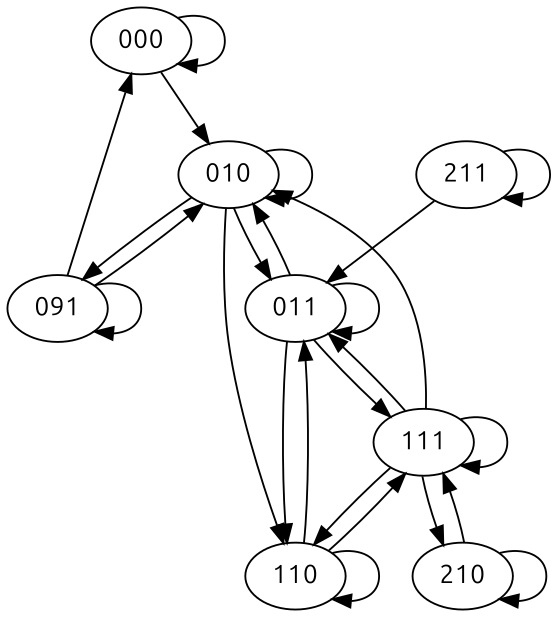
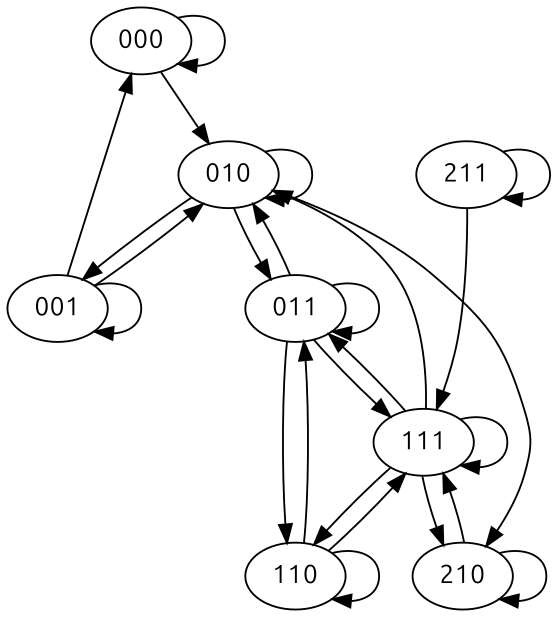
edge "211" -> "011": now "211" -> "111"
node "091": label "091" -> "001"
edge "010" -> "110": now "010" -> "210"
